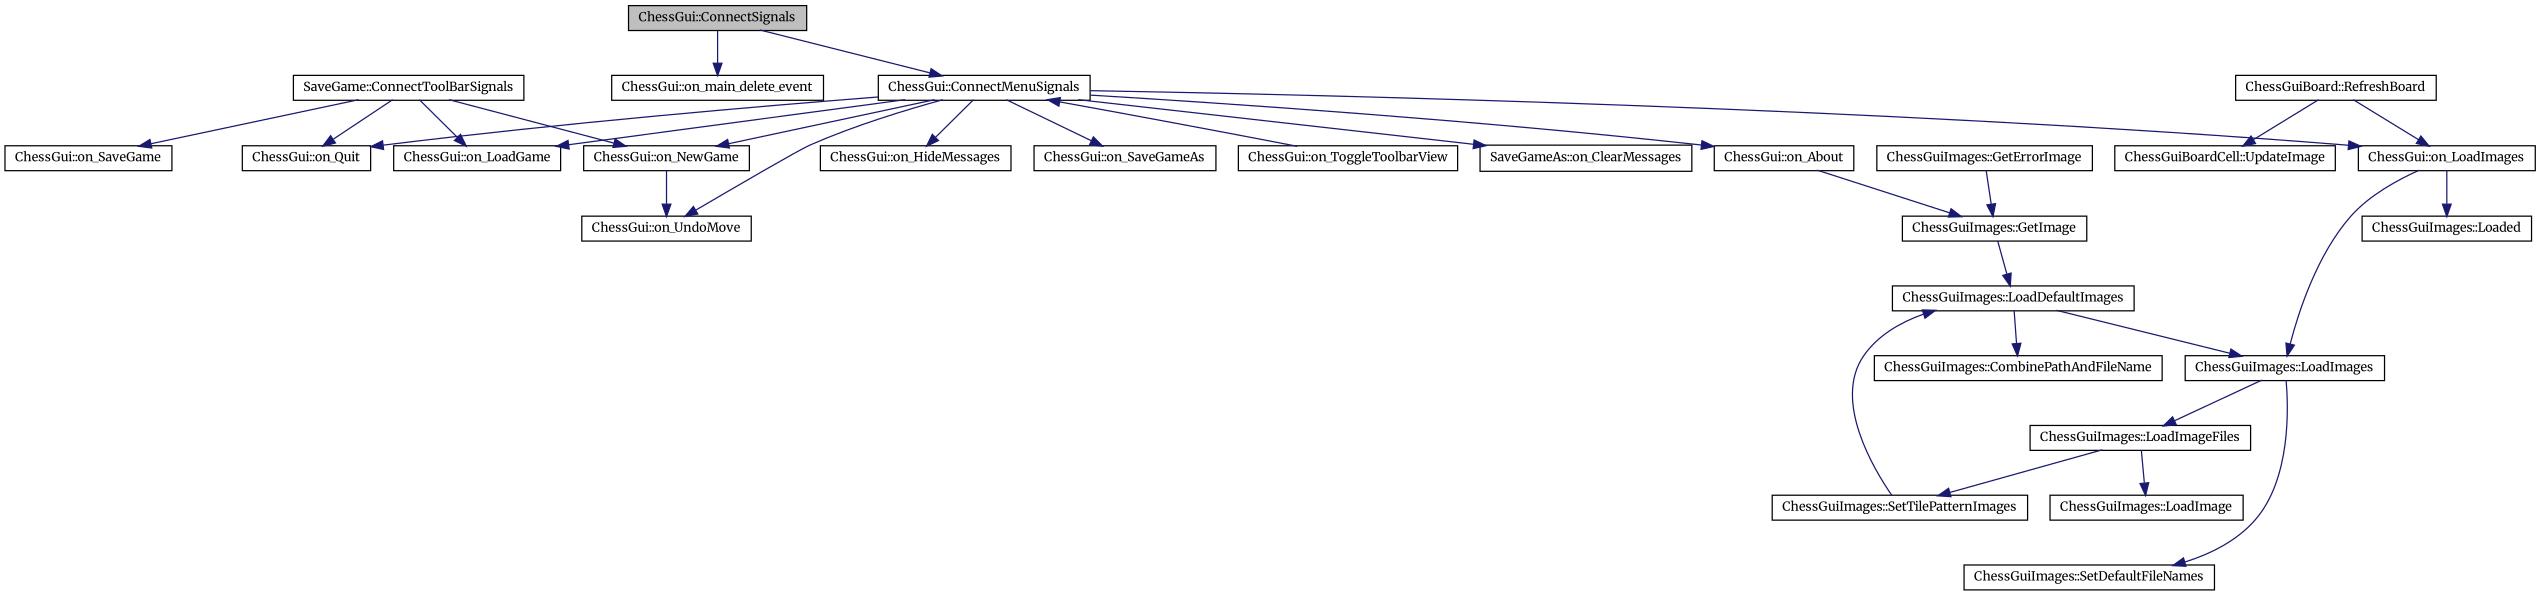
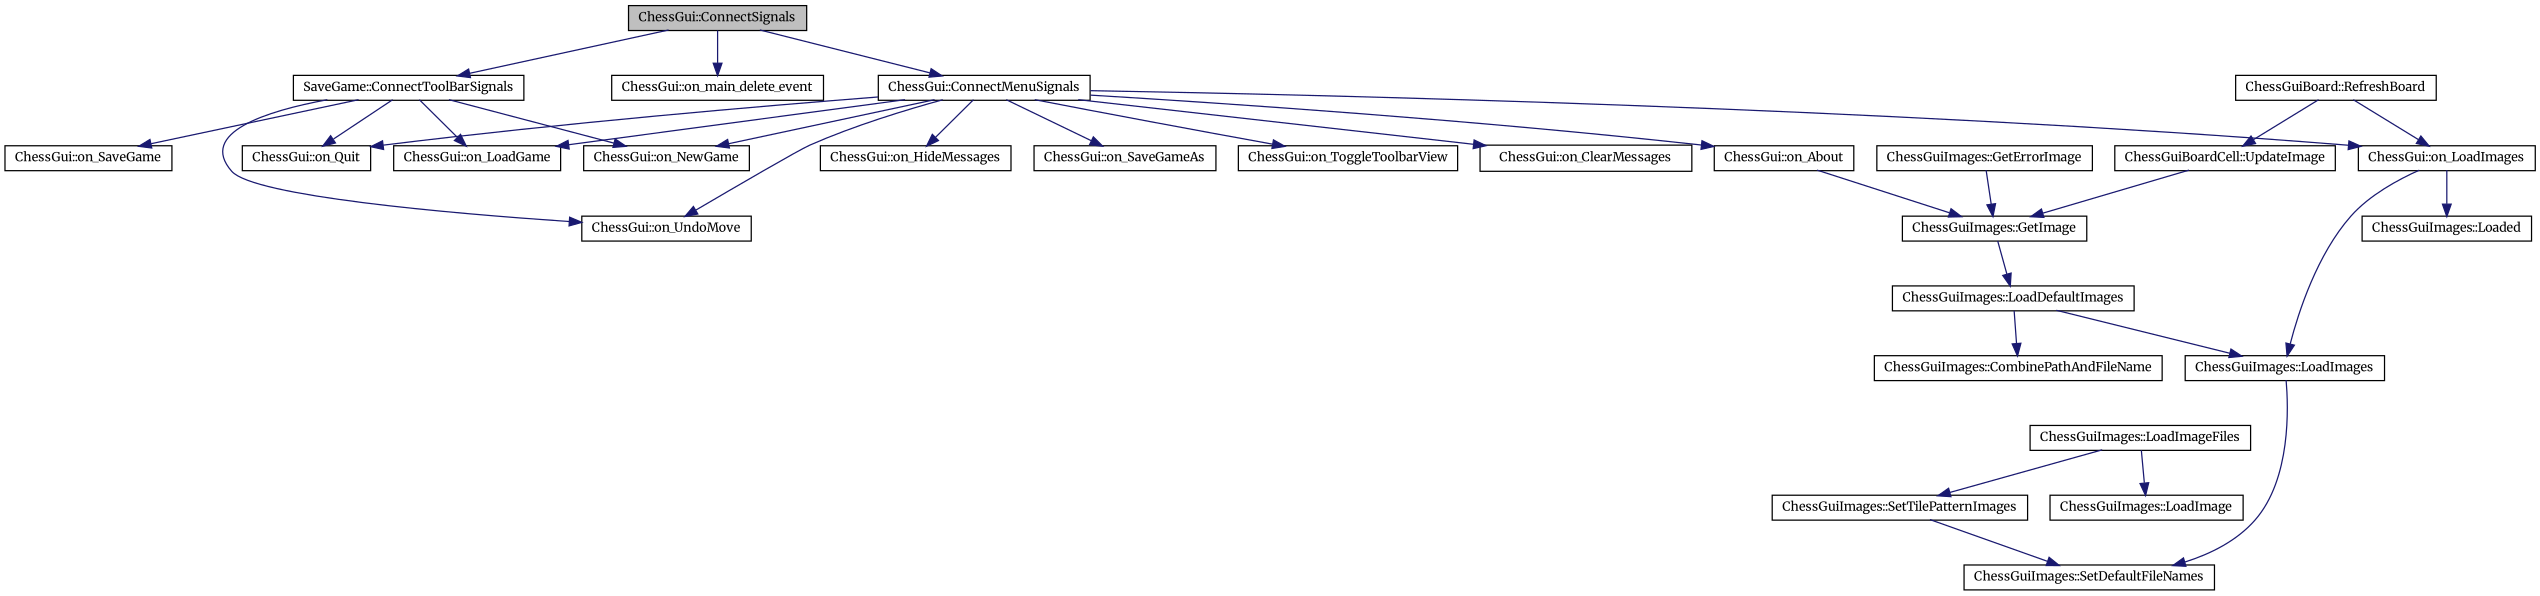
edge "ChessGui::ConnectSignals" -> "SaveGame::ConnectToolBarSignals": added
edge "ChessGui::on_ToggleToolbarView" -> "ChessGui::ConnectMenuSignals": reversed
node "SaveGameAs::on_ClearMessages": label "SaveGameAs::on_ClearMessages" -> "ChessGui::on_ClearMessages"
edge "ChessGui::on_NewGame" -> "ChessGui::on_UndoMove": now "SaveGame::ConnectToolBarSignals" -> "ChessGui::on_UndoMove"
edge "ChessGuiBoardCell::UpdateImage" -> "ChessGuiImages::GetImage": added
edge "ChessGuiImages::SetTilePatternImages" -> "ChessGuiImages::LoadDefaultImages": now "ChessGuiImages::SetTilePatternImages" -> "ChessGuiImages::SetDefaultFileNames"
edge "ChessGuiImages::LoadImages" -> "ChessGuiImages::LoadImageFiles": removed
